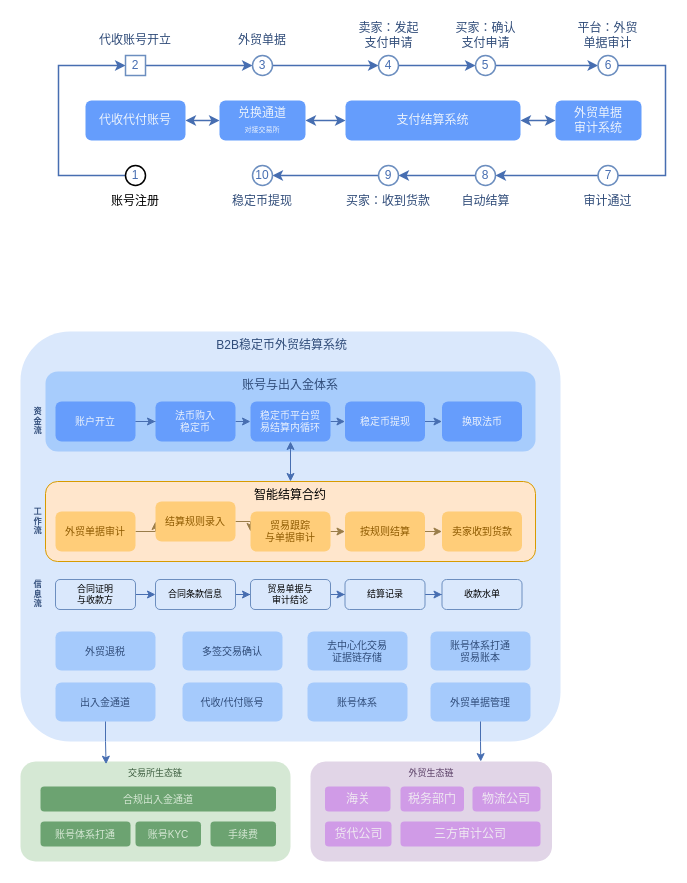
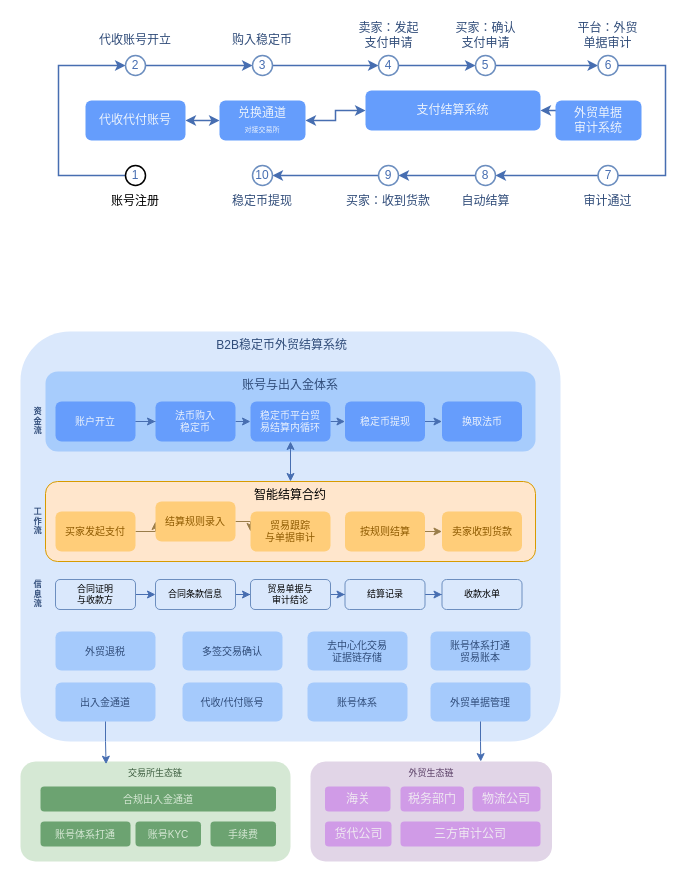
node "外贸单据": label "外贸单据" -> "购入稳定币"
node "2": shape rectangle -> ellipse
node "支付结算系统": moved (433, 121) -> (453, 111)
node "外贸单据审计": label "外贸单据审计" -> "买家发起支付"
edge "贸易跟踪 与单据审计" -> "按规则结算": removed
